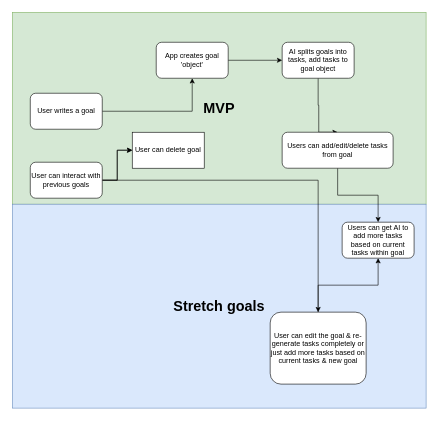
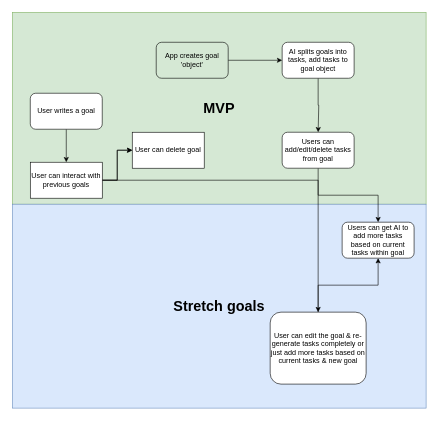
node "App creates goal 'object'": fillcolor #ffffff -> #d5e8d4
edge "User writes a goal" -> "App creates goal 'object'": now "User writes a goal" -> "User can interact with previous goals"
node "Users can add/edit/delete tasks from goal": size 111x36 -> 72x36
node "User can interact with previous goals": shape rounded rectangle -> rectangle
